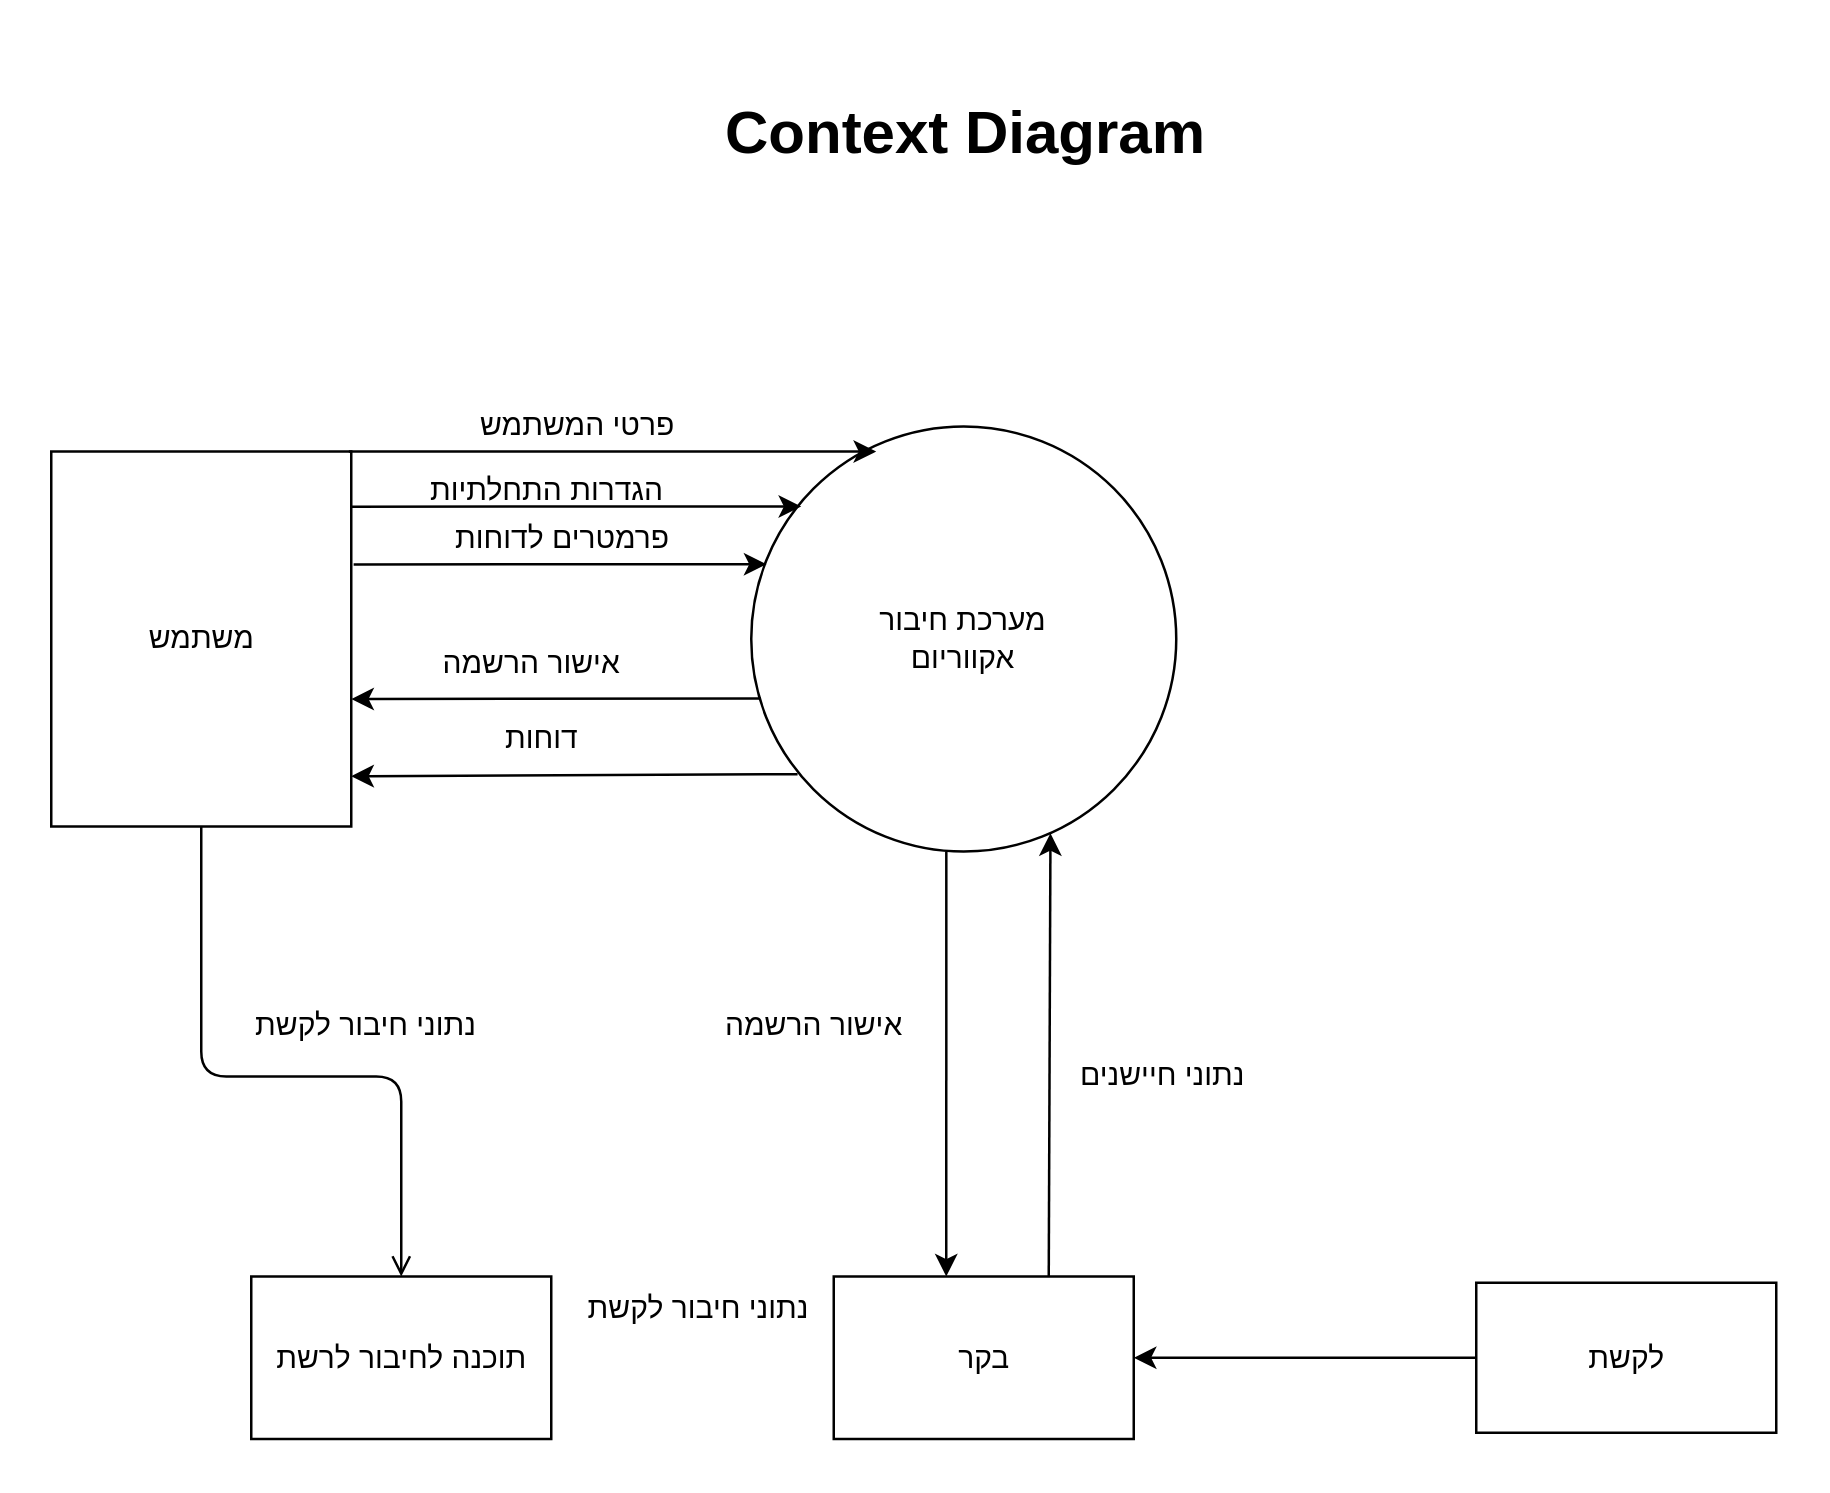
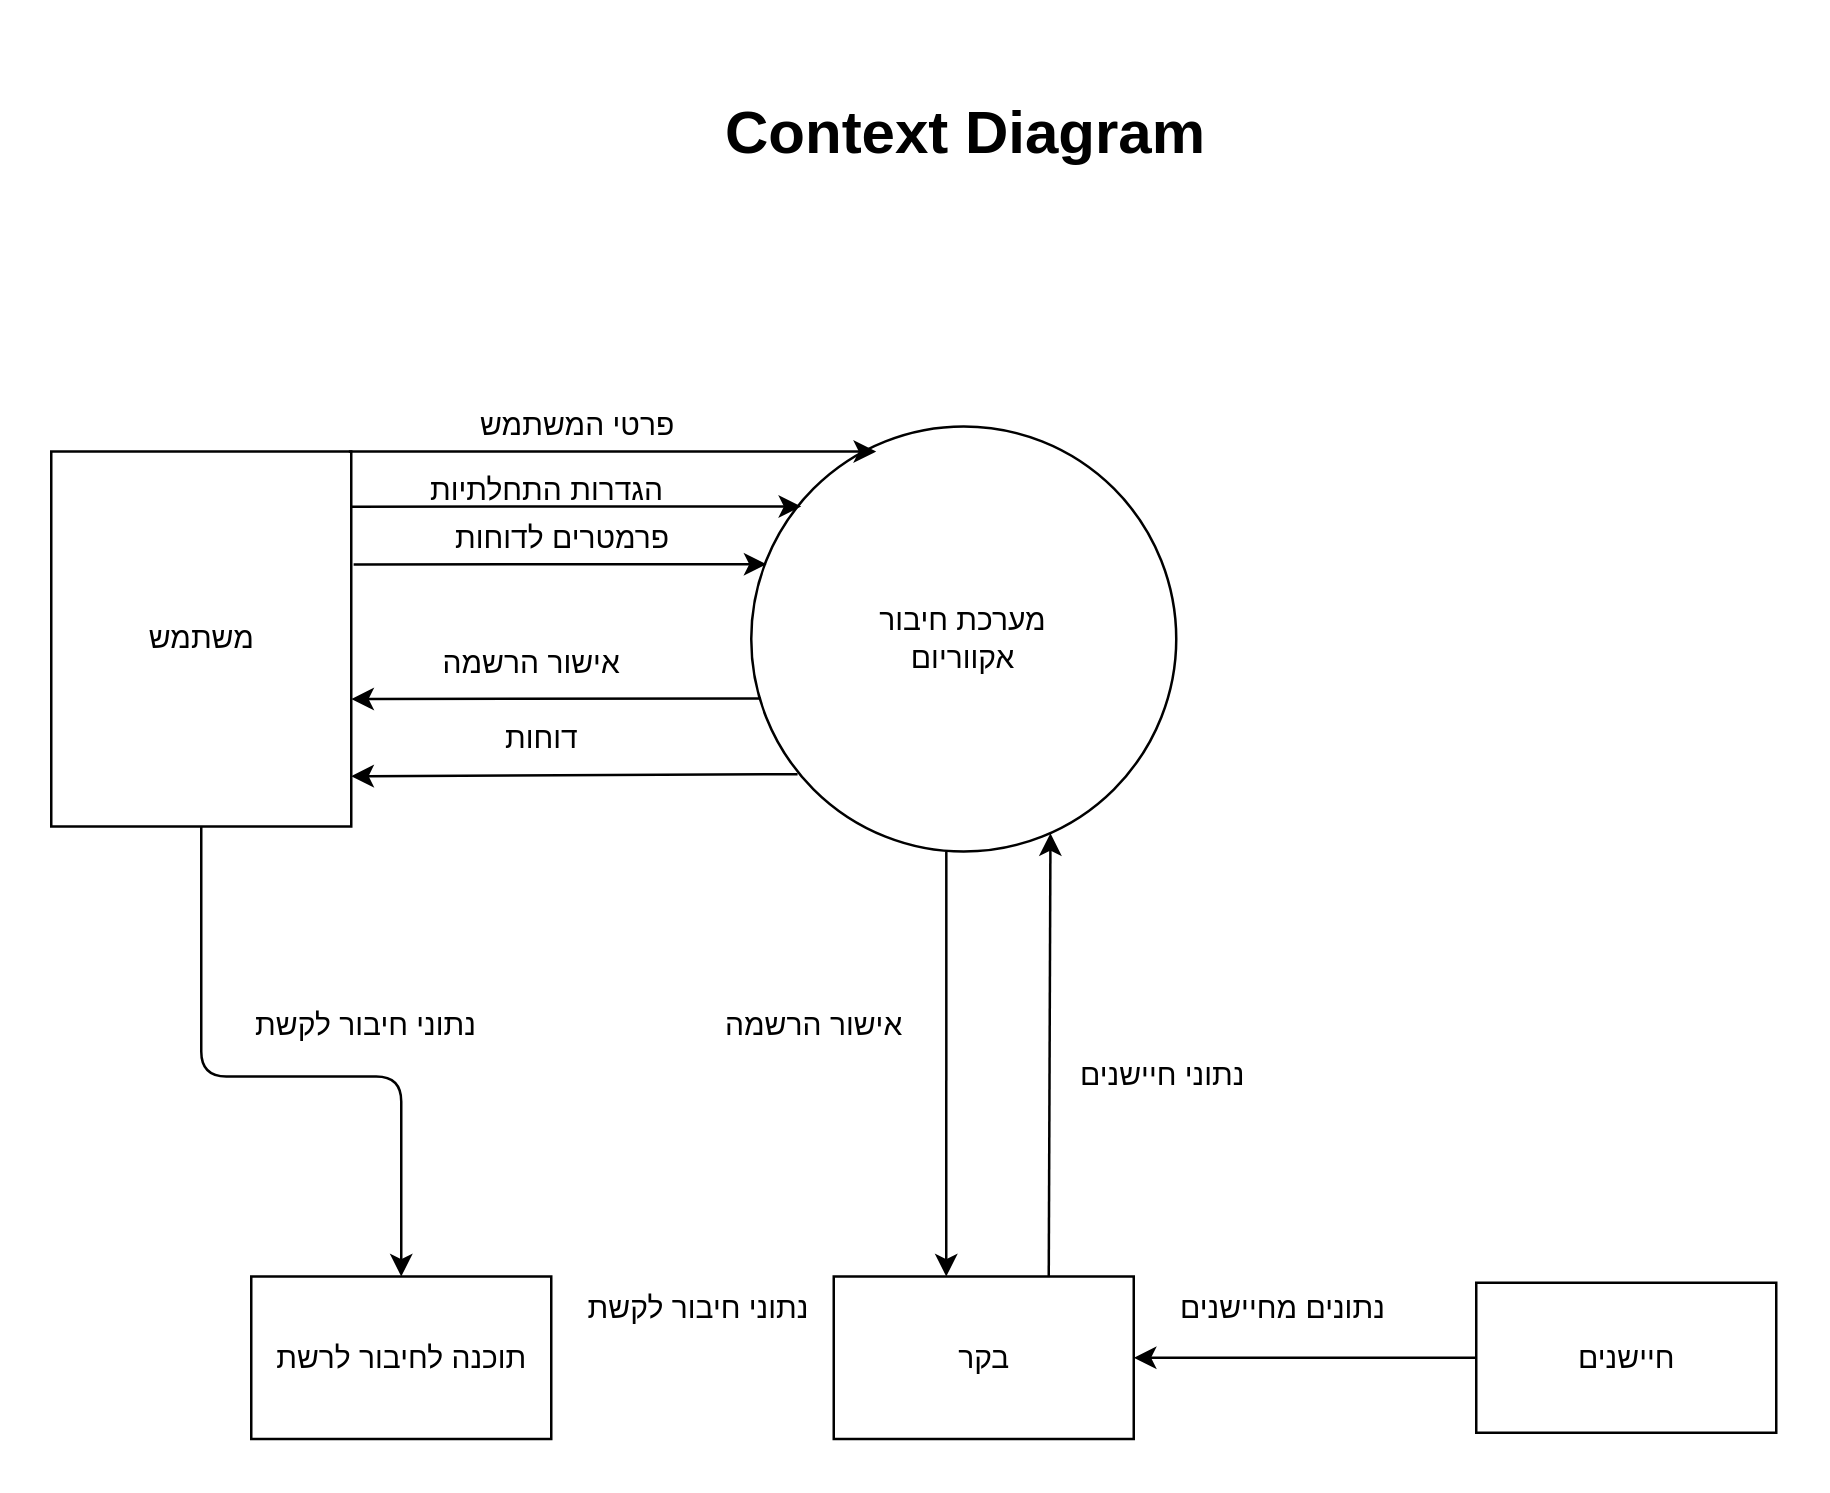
edge "משתמש" -> "תוכנה לחיבור לרשת": arrowhead open -> classic
node "נתונים מחיישנים": added
node "לקשת": label "לקשת" -> "חיישנים"
